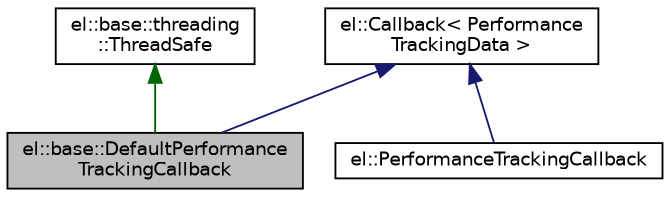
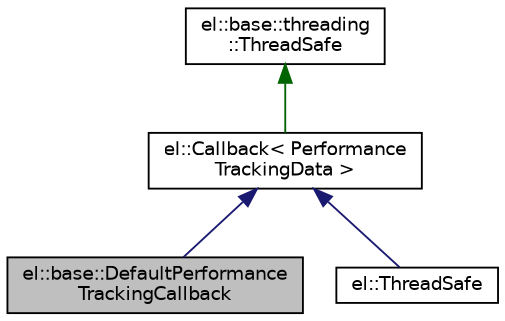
edge "el::base::DefaultPerformance TrackingCallback" -> "el::base::threading ::ThreadSafe": now "el::Callback< Performance TrackingData >" -> "el::base::threading ::ThreadSafe"
node "el::PerformanceTrackingCallback": label "el::PerformanceTrackingCallback" -> "el::ThreadSafe"
